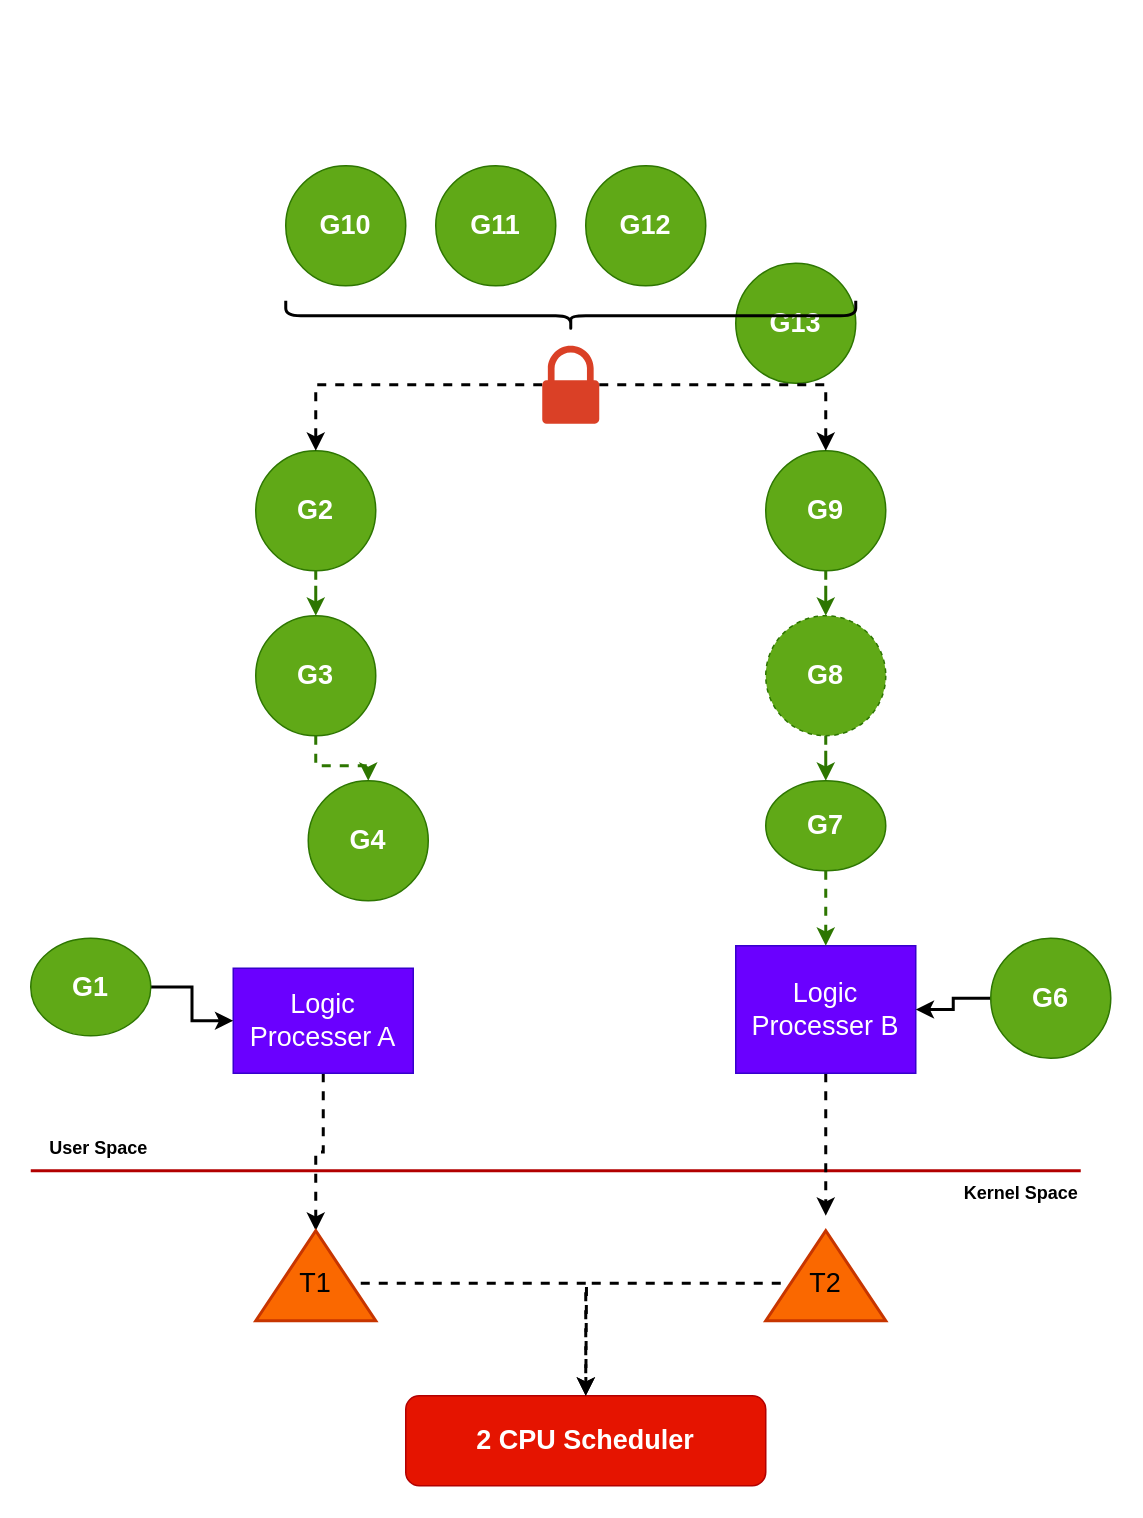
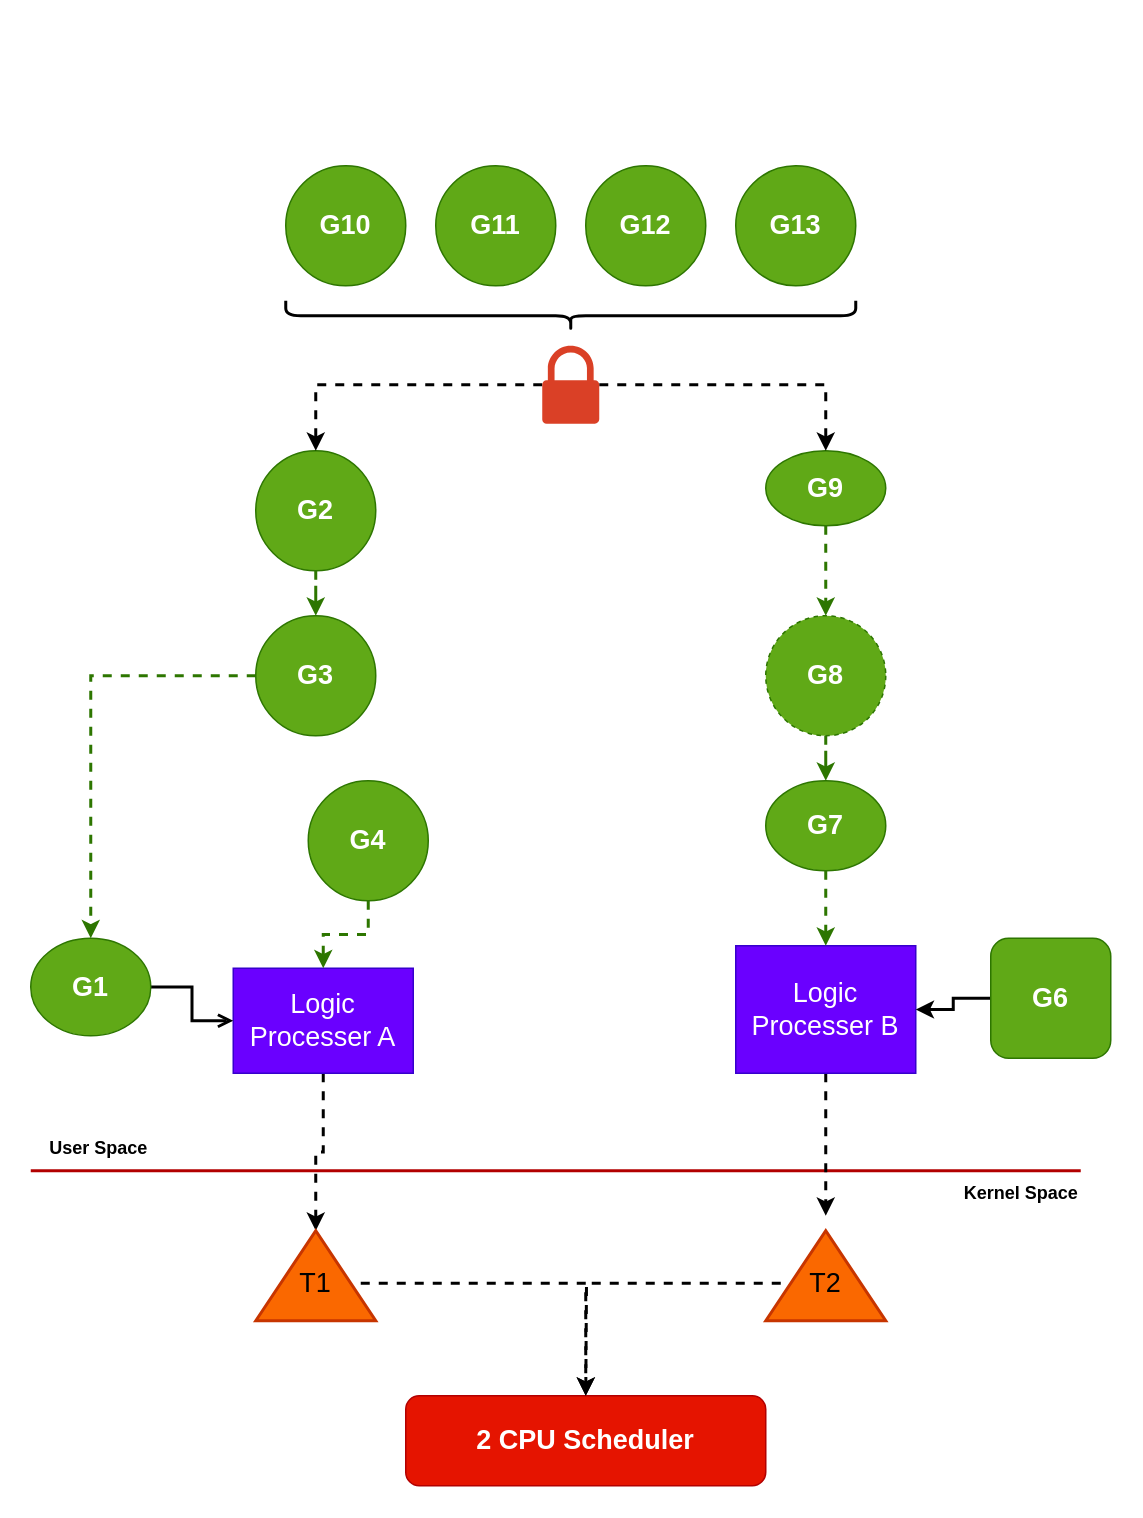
node "G13": moved (796, 323) -> (796, 226)
node "G9": size 120x120 -> 120x75
edge "G3" -> "G4": now "G3" -> "G1"
edge "G4" -> "Logic Processer A": added
node "G6": shape ellipse -> rounded rectangle
edge "G1" -> "Logic Processer A": arrowhead classic -> open
